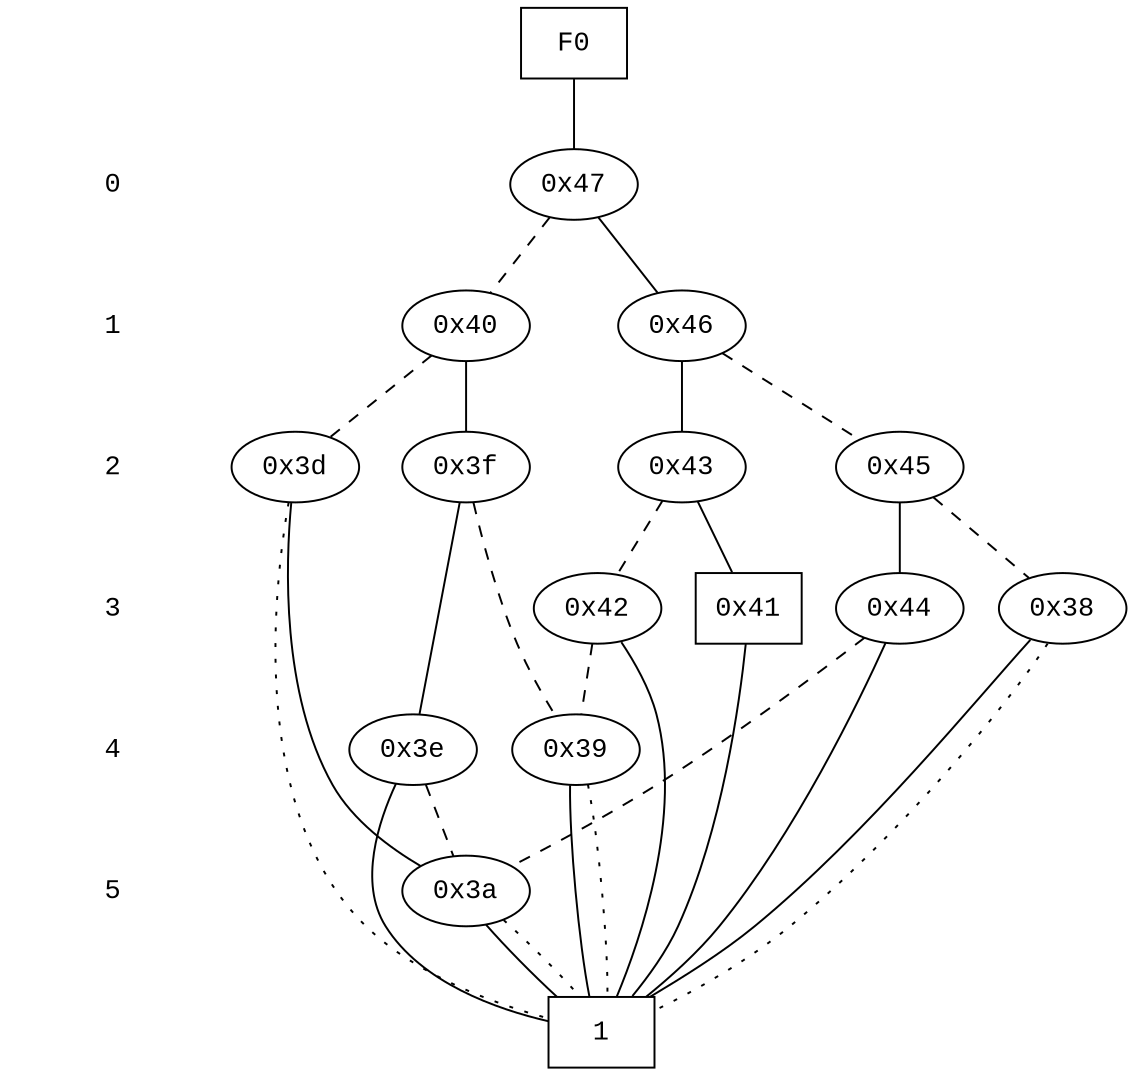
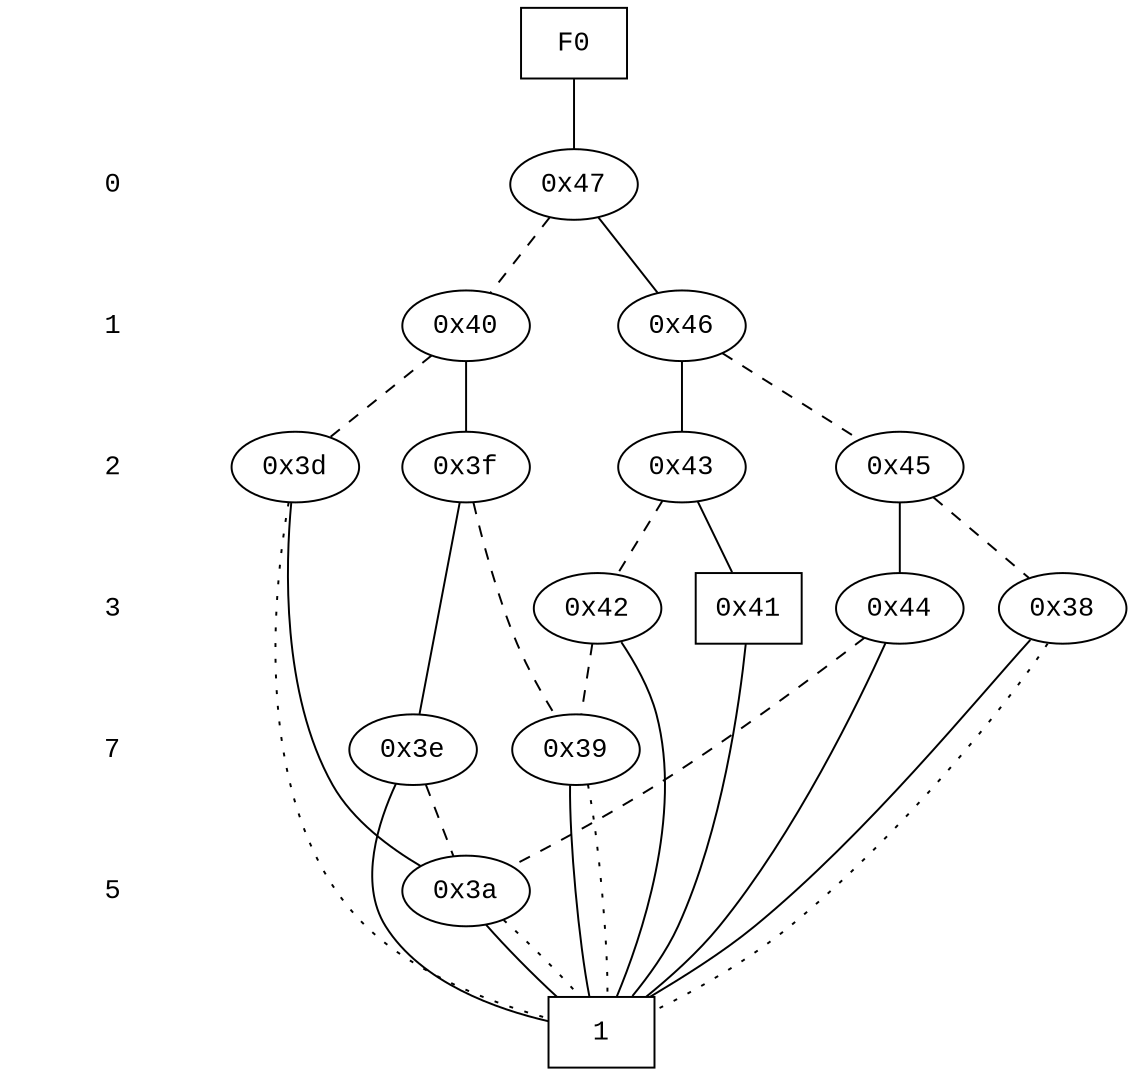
node "4": label "4" -> "7"
